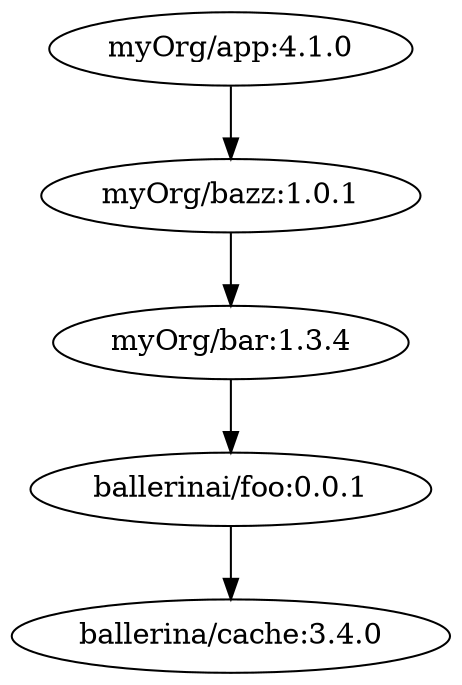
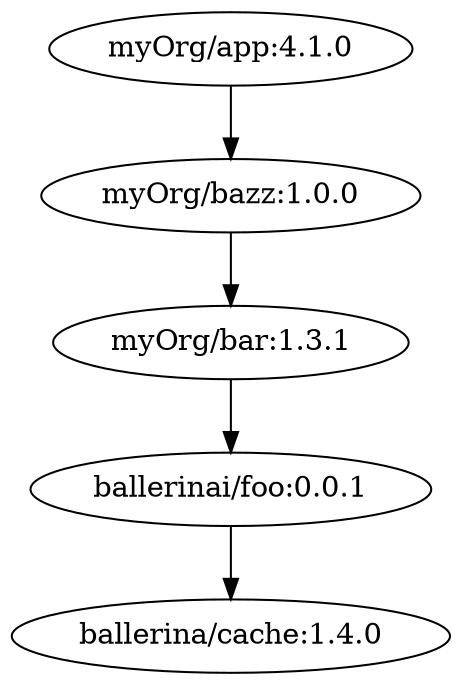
node "myOrg/bazz:1.0.1": label "myOrg/bazz:1.0.1" -> "myOrg/bazz:1.0.0"
node "myOrg/bar:1.3.4": label "myOrg/bar:1.3.4" -> "myOrg/bar:1.3.1"
node "ballerina/cache:3.4.0": label "ballerina/cache:3.4.0" -> "ballerina/cache:1.4.0"
